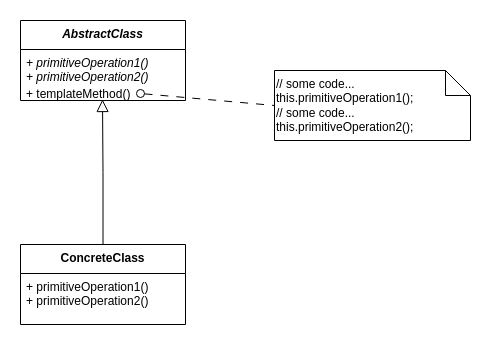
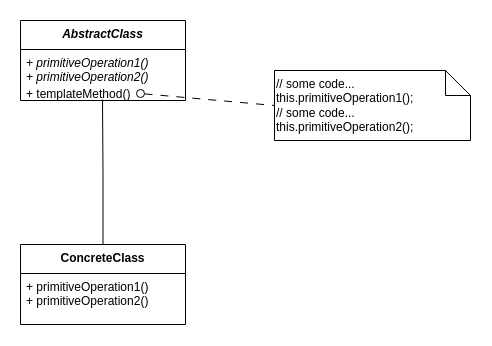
edge "ConcreteClass" -> "+ templateMethod()": arrowhead block -> none
